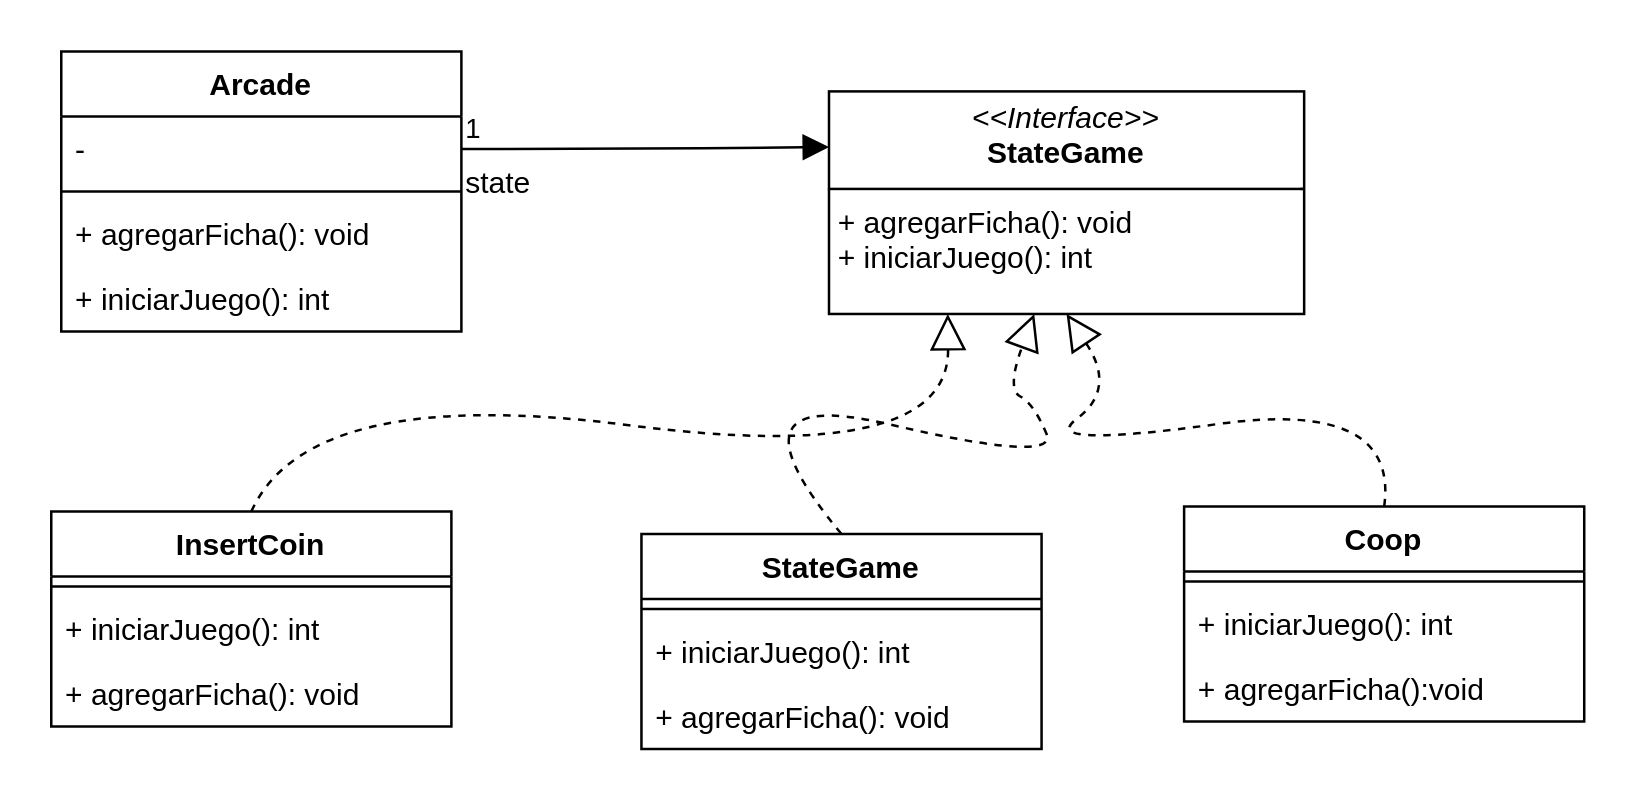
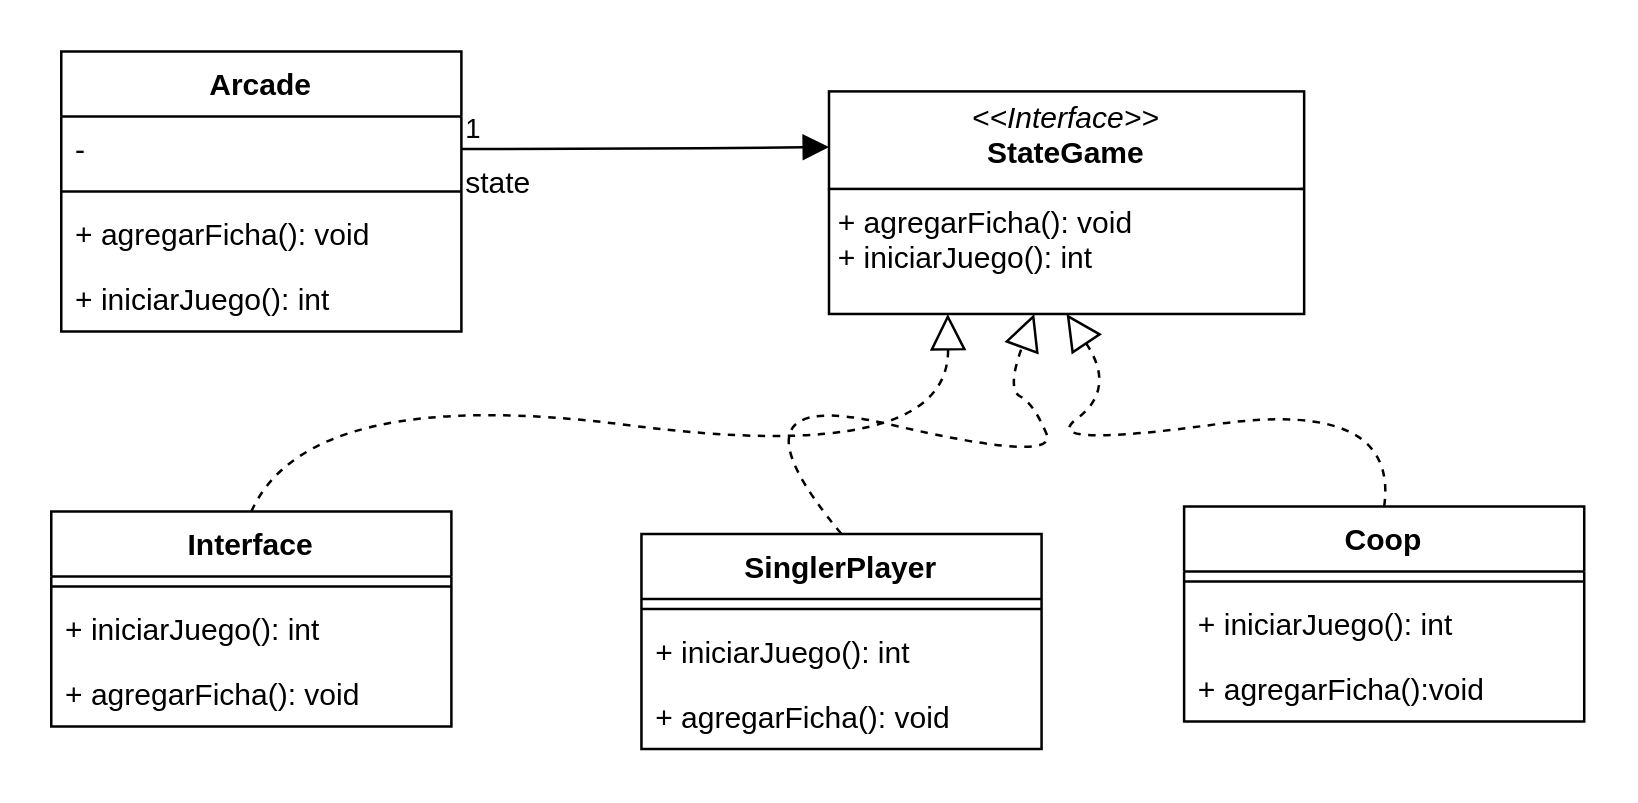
node "InsertCoin": label "InsertCoin" -> "Interface"
node "StateGame": label "StateGame" -> "SinglerPlayer"
